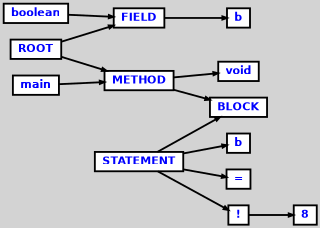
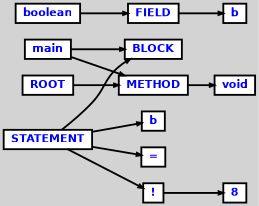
edge "ROOT" -> "FIELD": removed
edge "METHOD" -> "BLOCK": now "main" -> "BLOCK"
